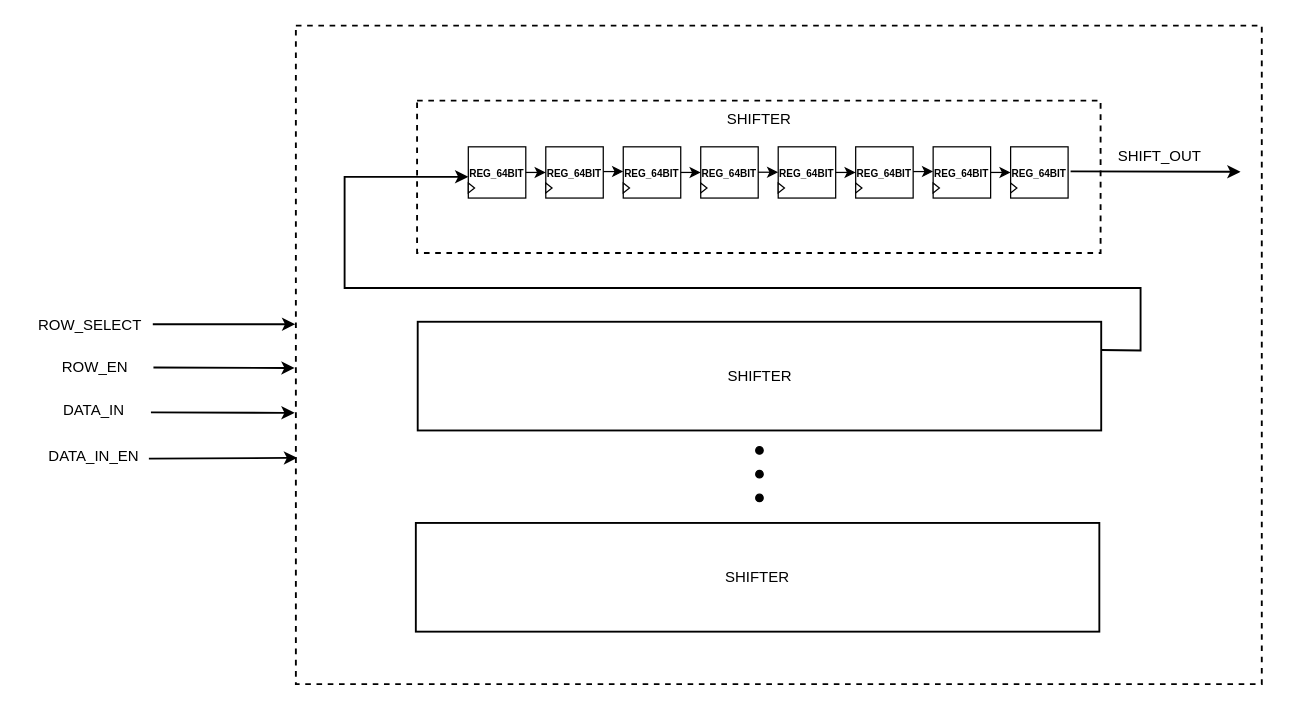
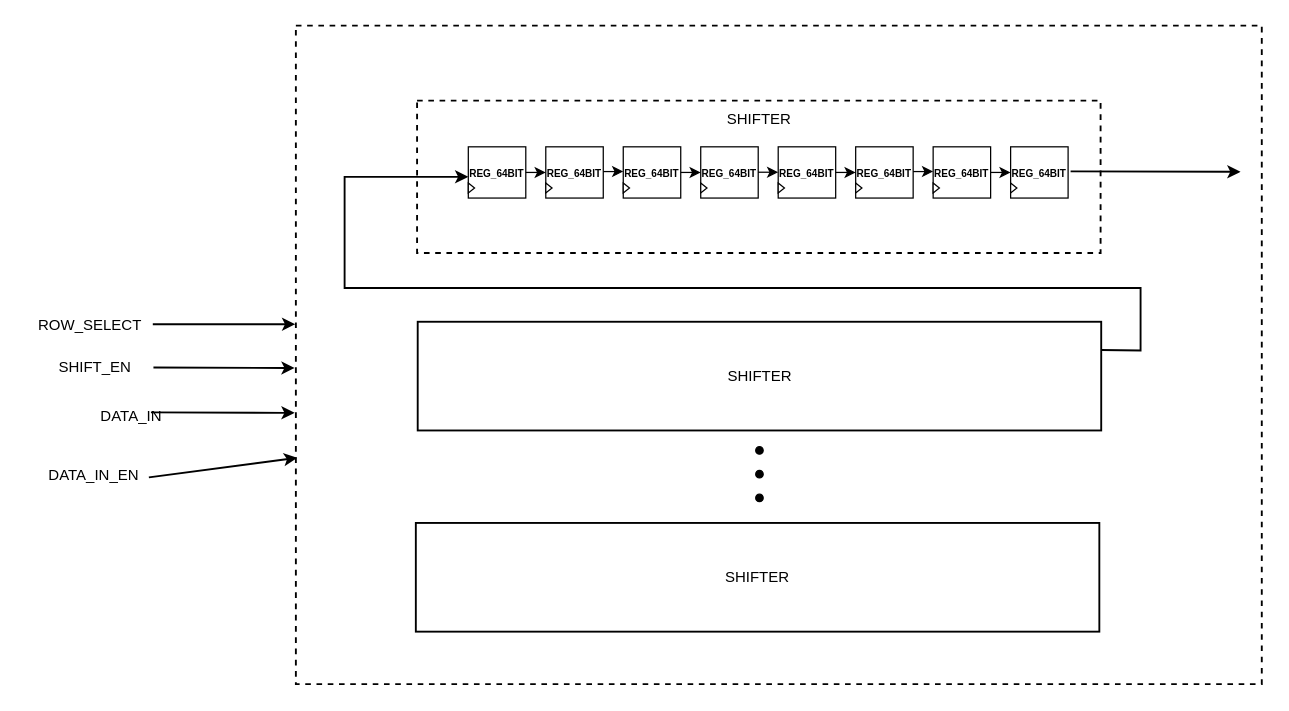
node "SHIFT_OUT": removed
node "ROW_EN": label "ROW_EN" -> "SHIFT_EN"
node "DATA_IN": moved (93, 411) -> (130, 417)
node "DATA_IN_EN": moved (93, 457) -> (93, 476)
